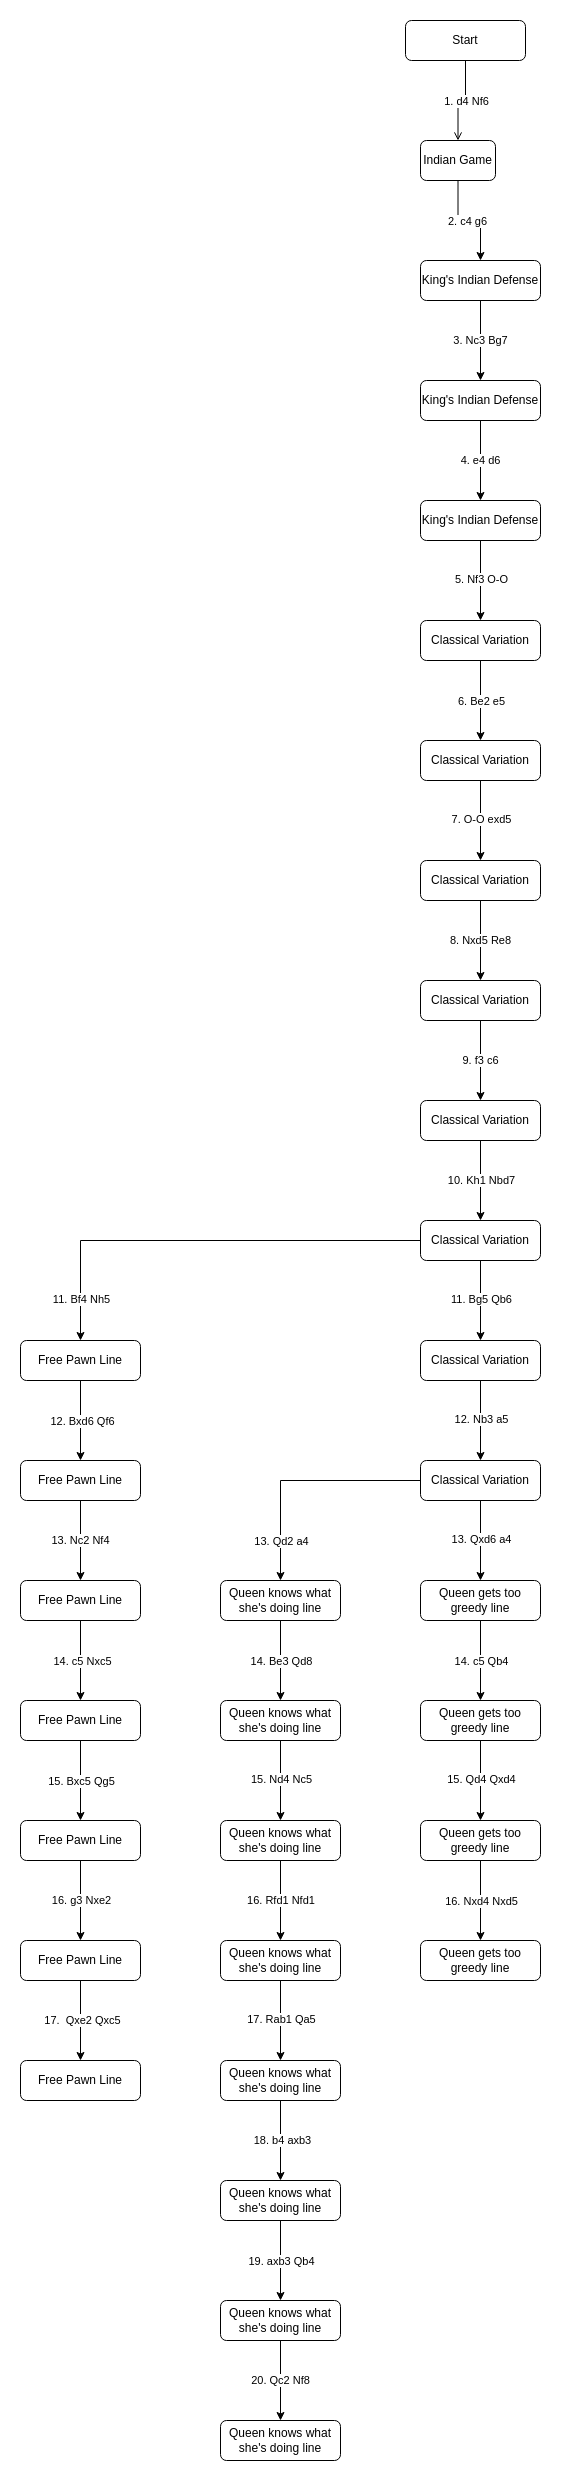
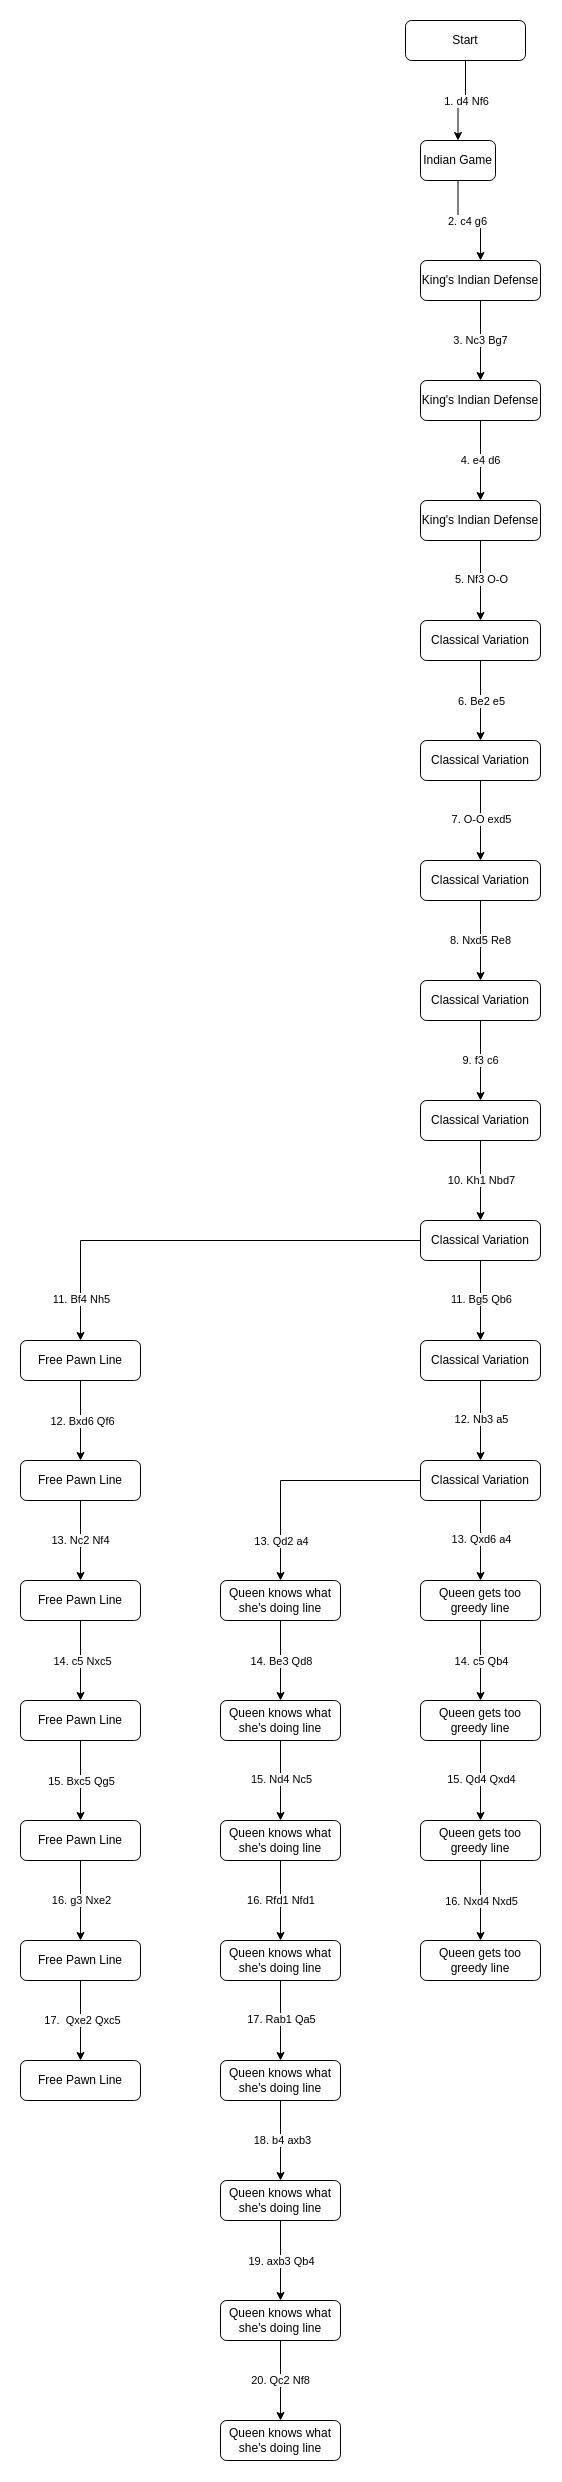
edge "Start" -> "Indian Game": arrowhead open -> classic
